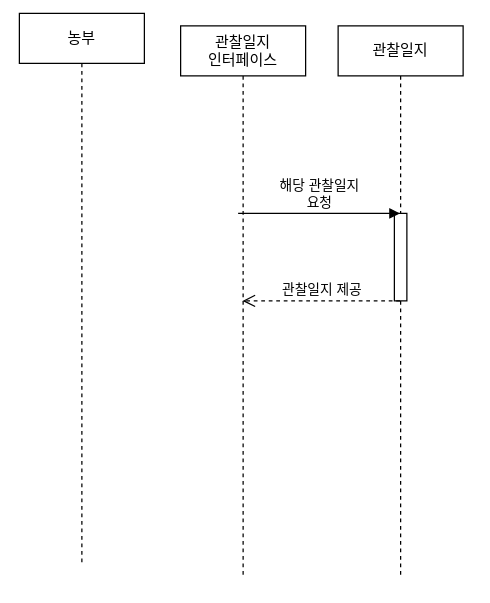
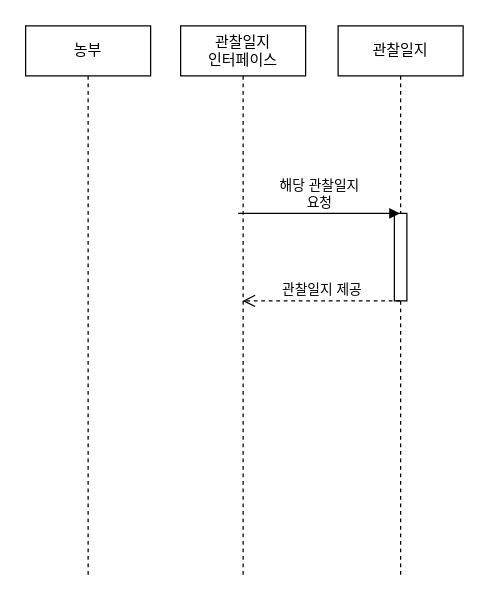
node "농부": moved (82, 288) -> (88, 301)
